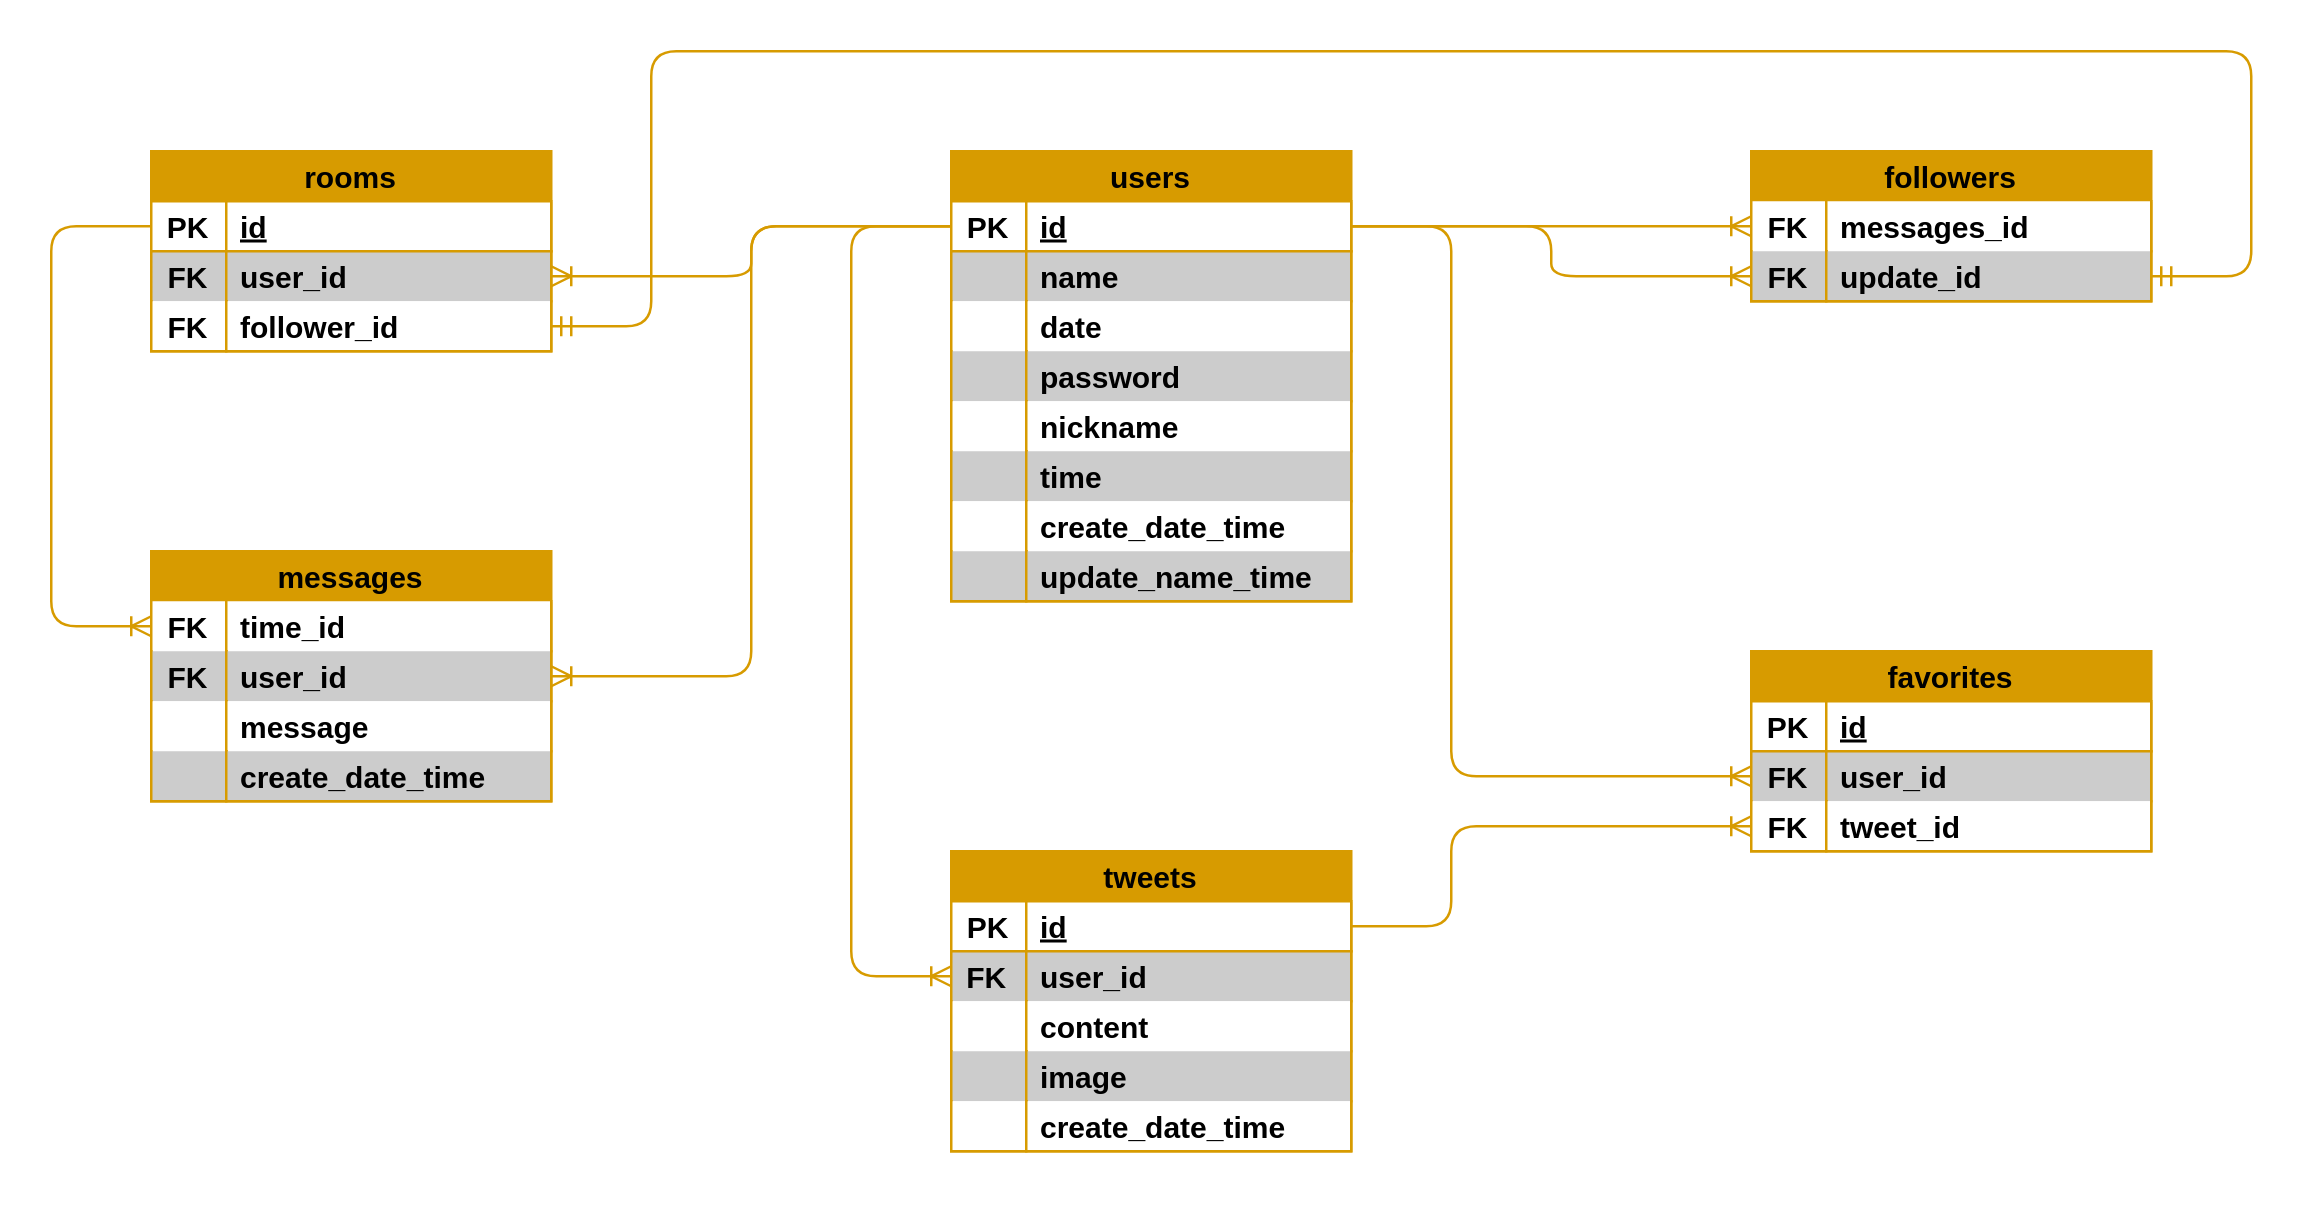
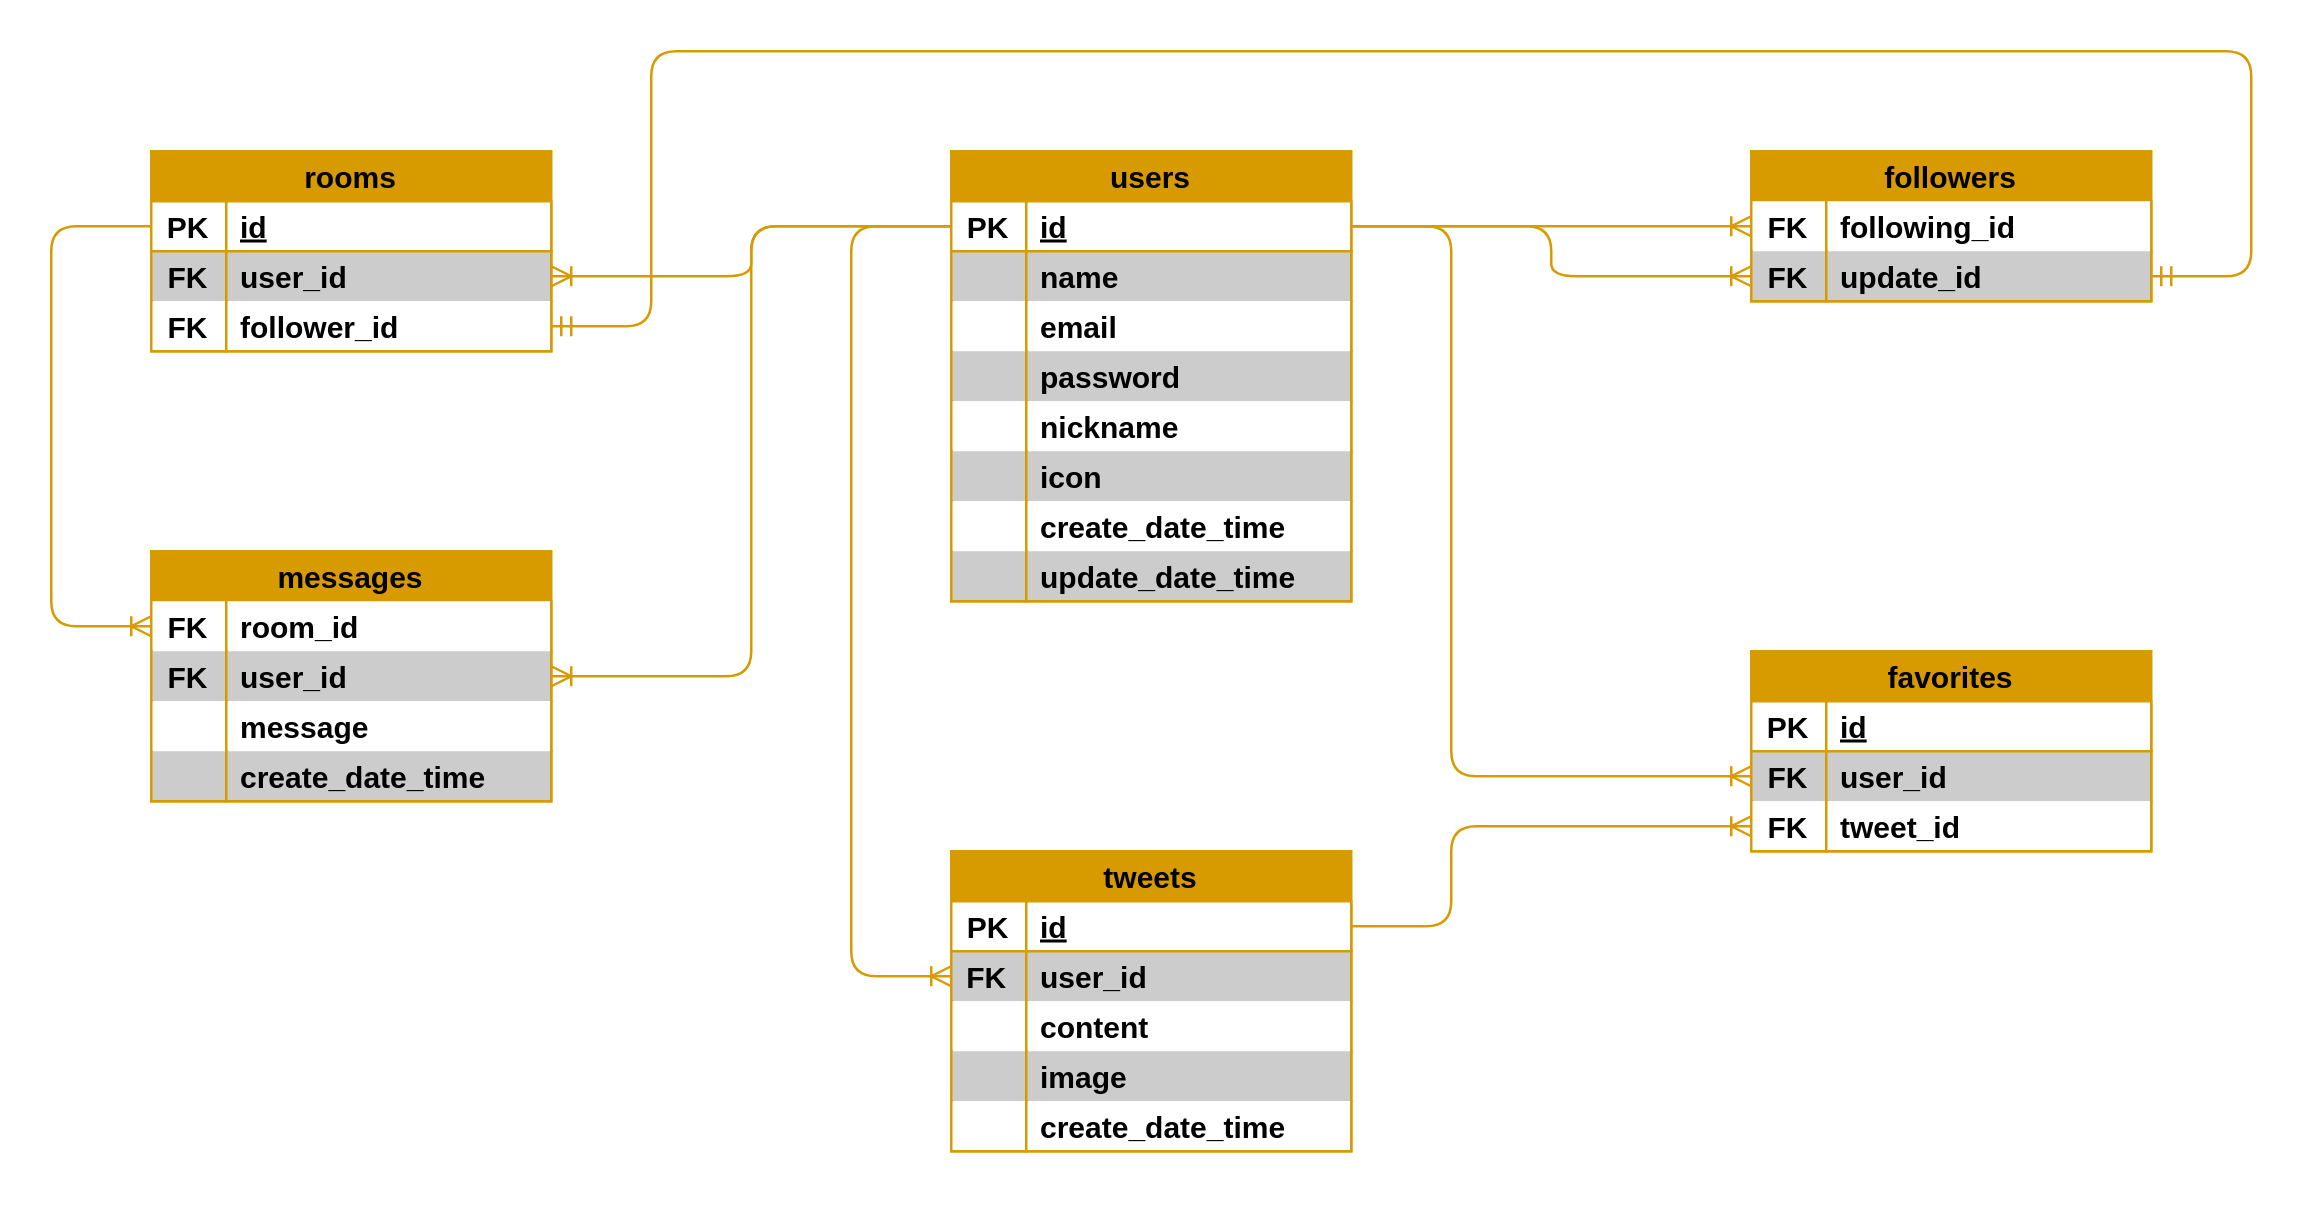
node "messages_id": label "messages_id" -> "following_id"
node "date": label "date" -> "email"
node "time": label "time" -> "icon"
node "update_name_time": label "update_name_time" -> "update_date_time"
node "time_id": label "time_id" -> "room_id"
